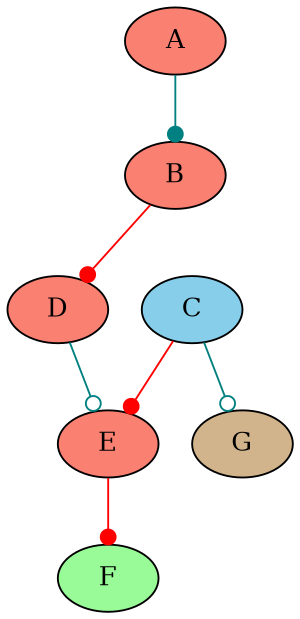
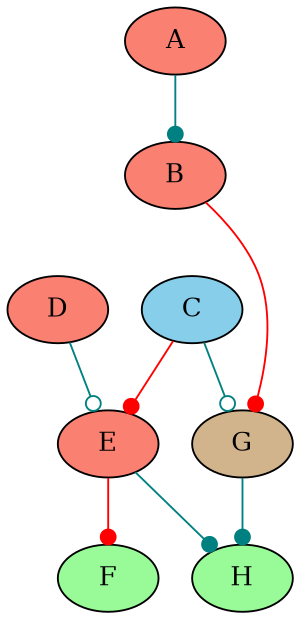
edge "B" -> "D": now "B" -> "G"
node "H": added
